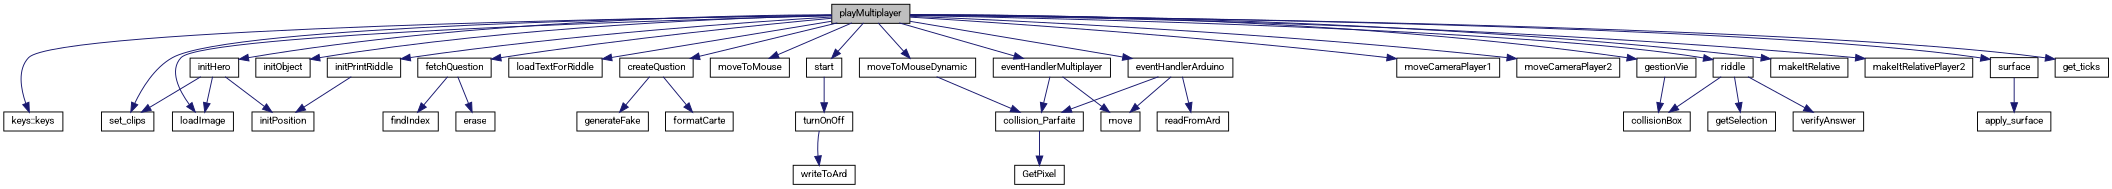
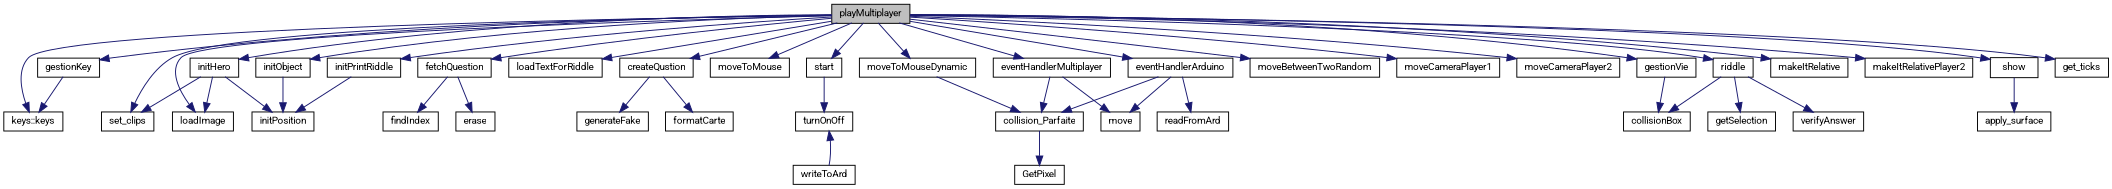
node "gestionKey": added
node "moveBetweenTwoRandom": added
node "surface": label "surface" -> "show"
edge "initObject" -> "initPosition": added
edge "turnOnOff" -> "writeToArd": reversed
